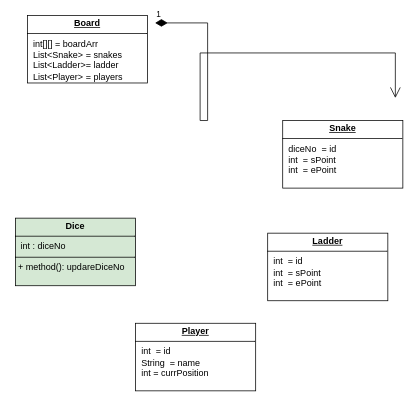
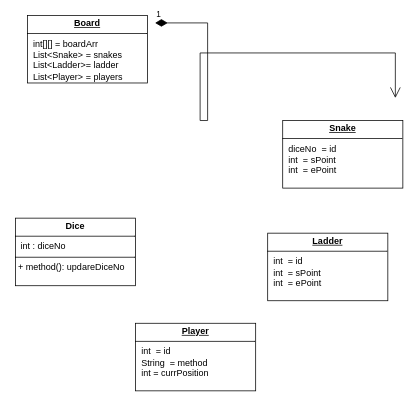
node "Dice int : diceNo + method(): updareDiceNo": fillcolor #d5e8d4 -> #ffffff
node "Player int = id String = name int = currPosition": label "Player int = id String = name int = currPosition" -> "Player int = id String = method int = currPosition"
